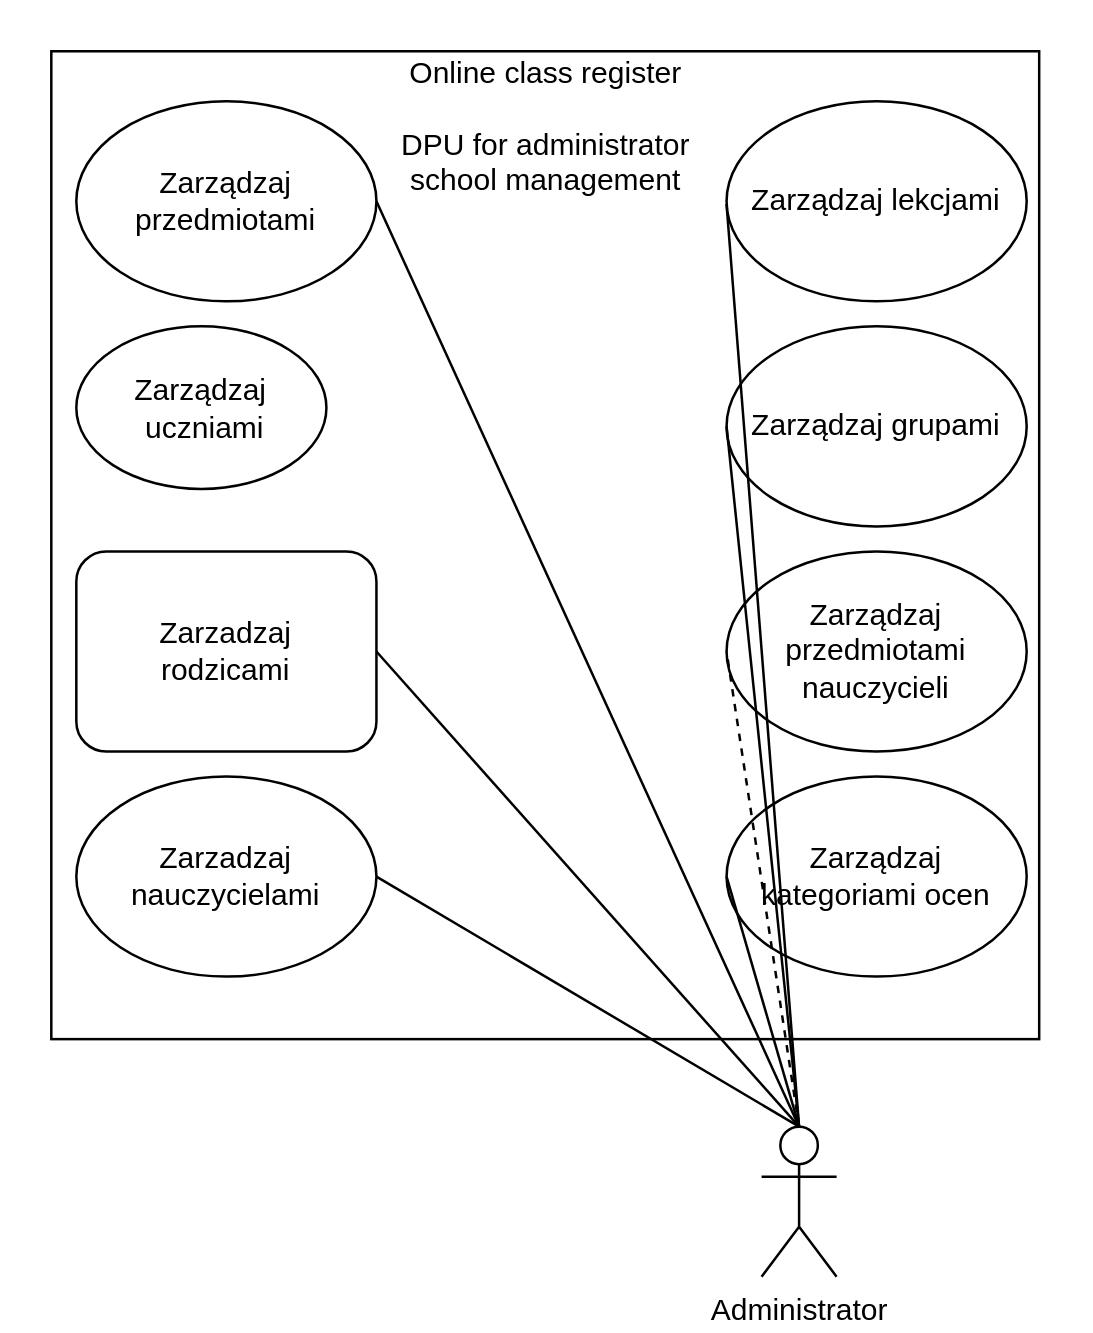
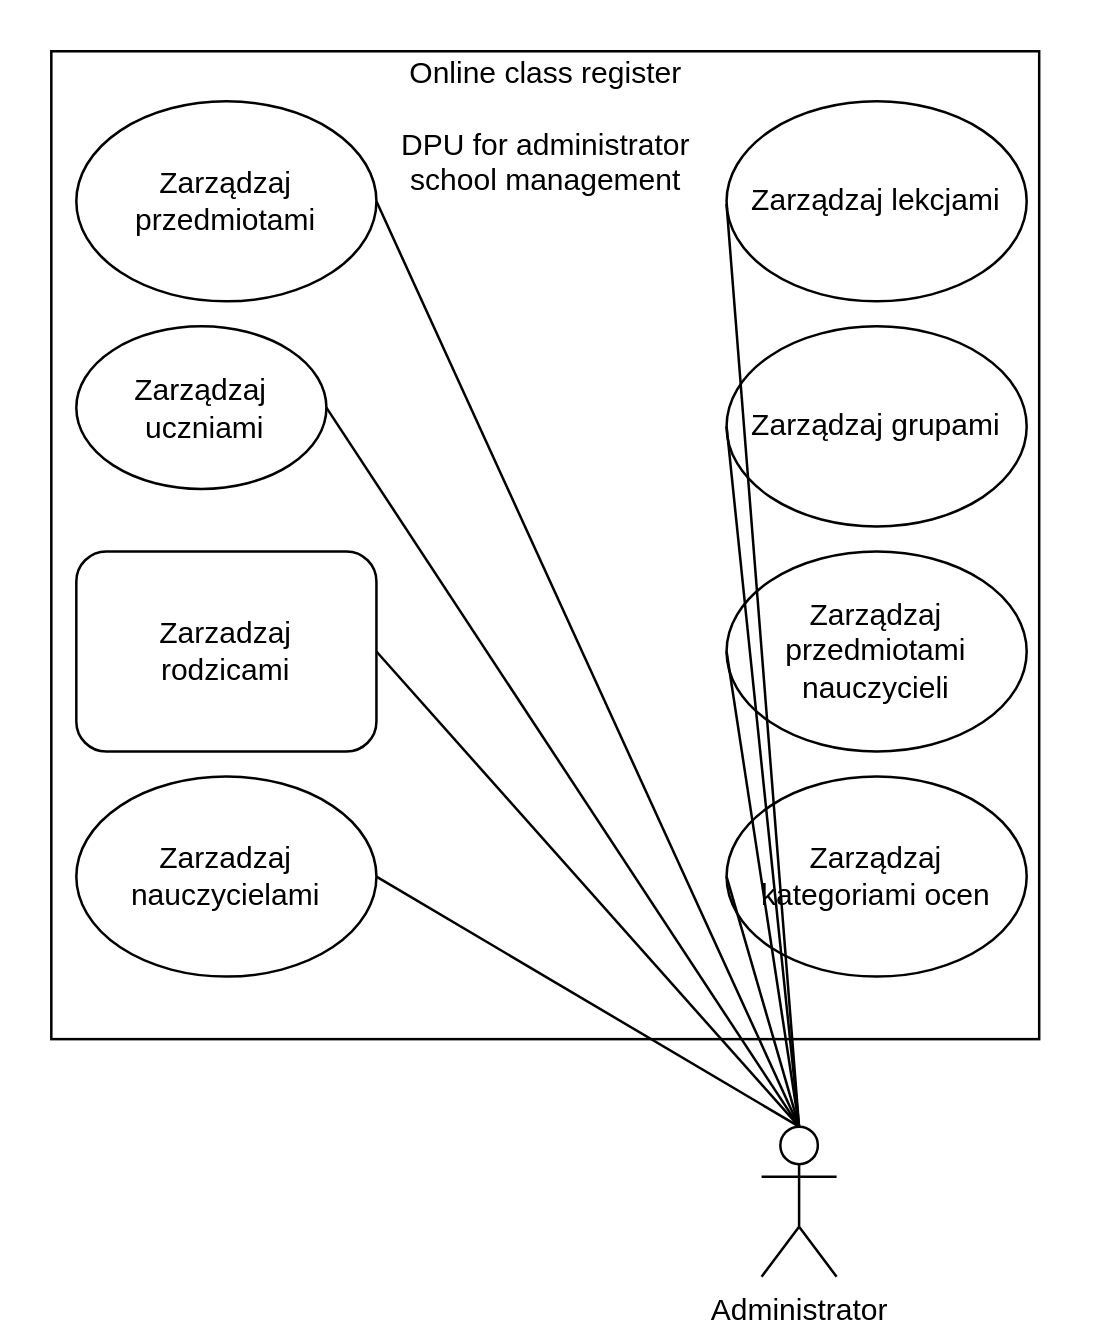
edge "Zarządzaj uczniami" -- "Administrator": added
edge "Zarządzaj przedmiotami nauczycieli" -- "Administrator": style dashed -> solid
